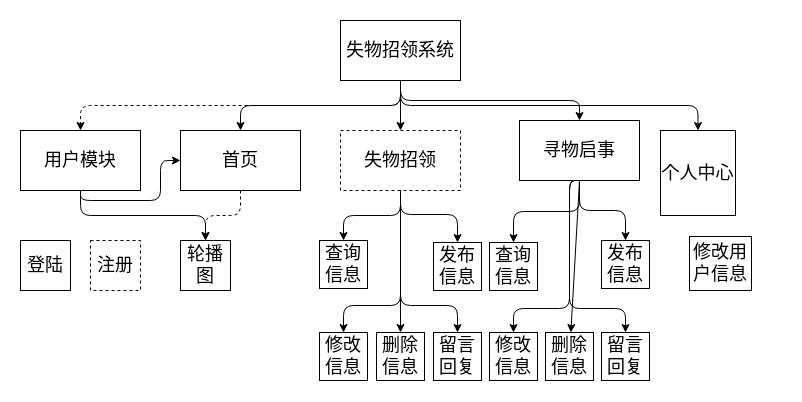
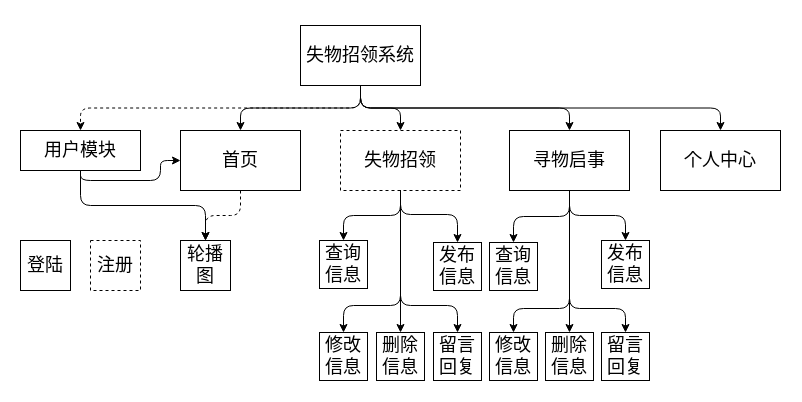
node "失物招领系统": moved (401, 51) -> (361, 56)
node "寻物启事": moved (580, 151) -> (570, 161)
node "用户模块": size 120x60 -> 120x40
node "个人中心": size 75x85 -> 120x60
node "修改用户信息": removed
